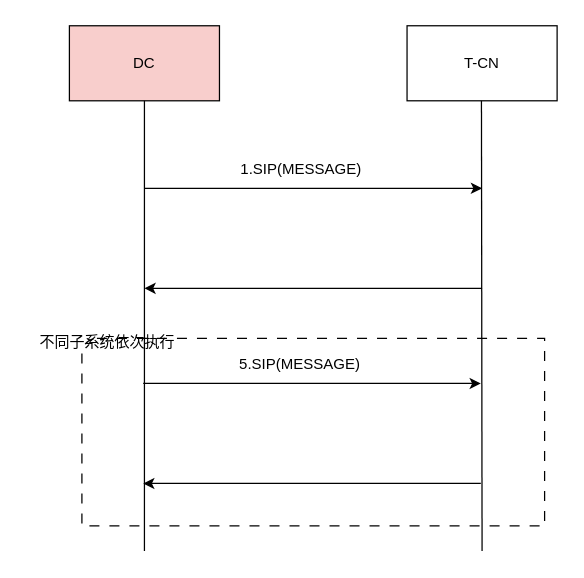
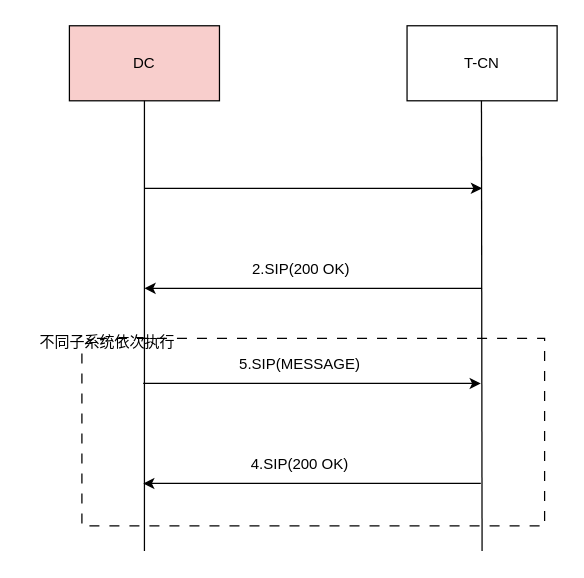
node "1.SIP(MESSAGE)": removed
node "2.SIP(200 OK)": added
node "4.SIP(200 OK)": added
